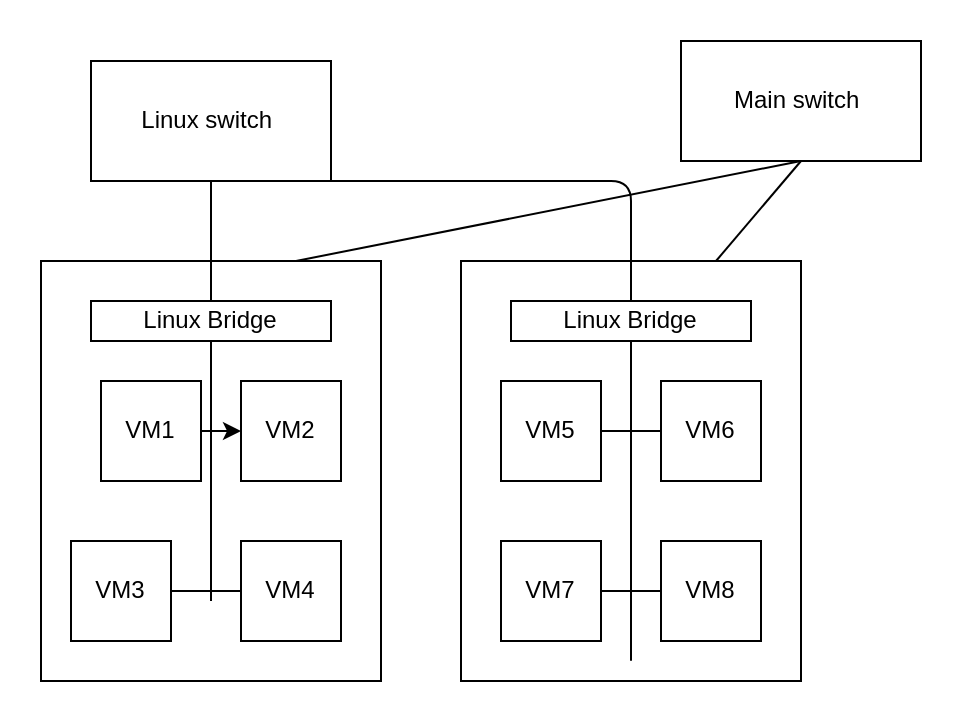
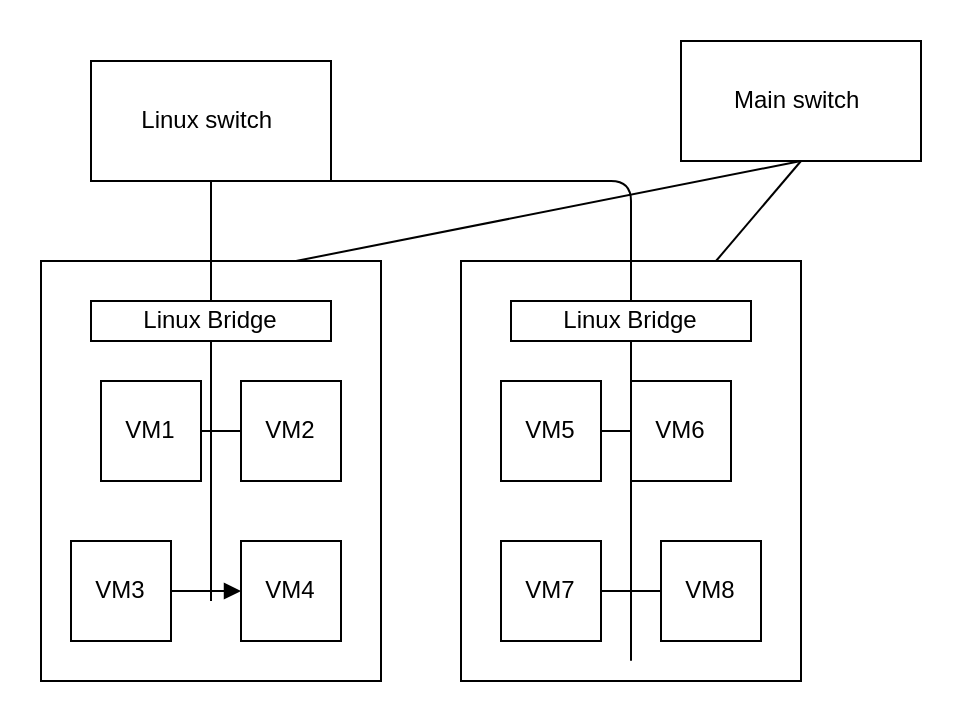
edge "VM1" -> "VM2": arrowhead classic -> none
node "VM6": moved (711, 431) -> (681, 431)
edge "VM3" -- "VM4": arrowhead none -> block
